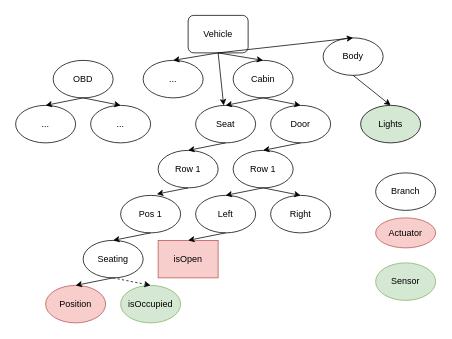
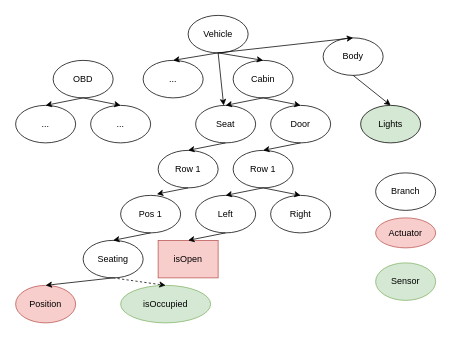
node "Vehicle": shape rounded rectangle -> ellipse
node "Position": moved (75, 304) -> (45, 304)
node "isOccupied": size 60x38 -> 90x38
